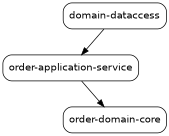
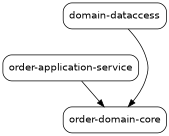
edge "domain-dataccess" -> "order-application-service": now "domain-dataccess" -> "order-domain-core"
